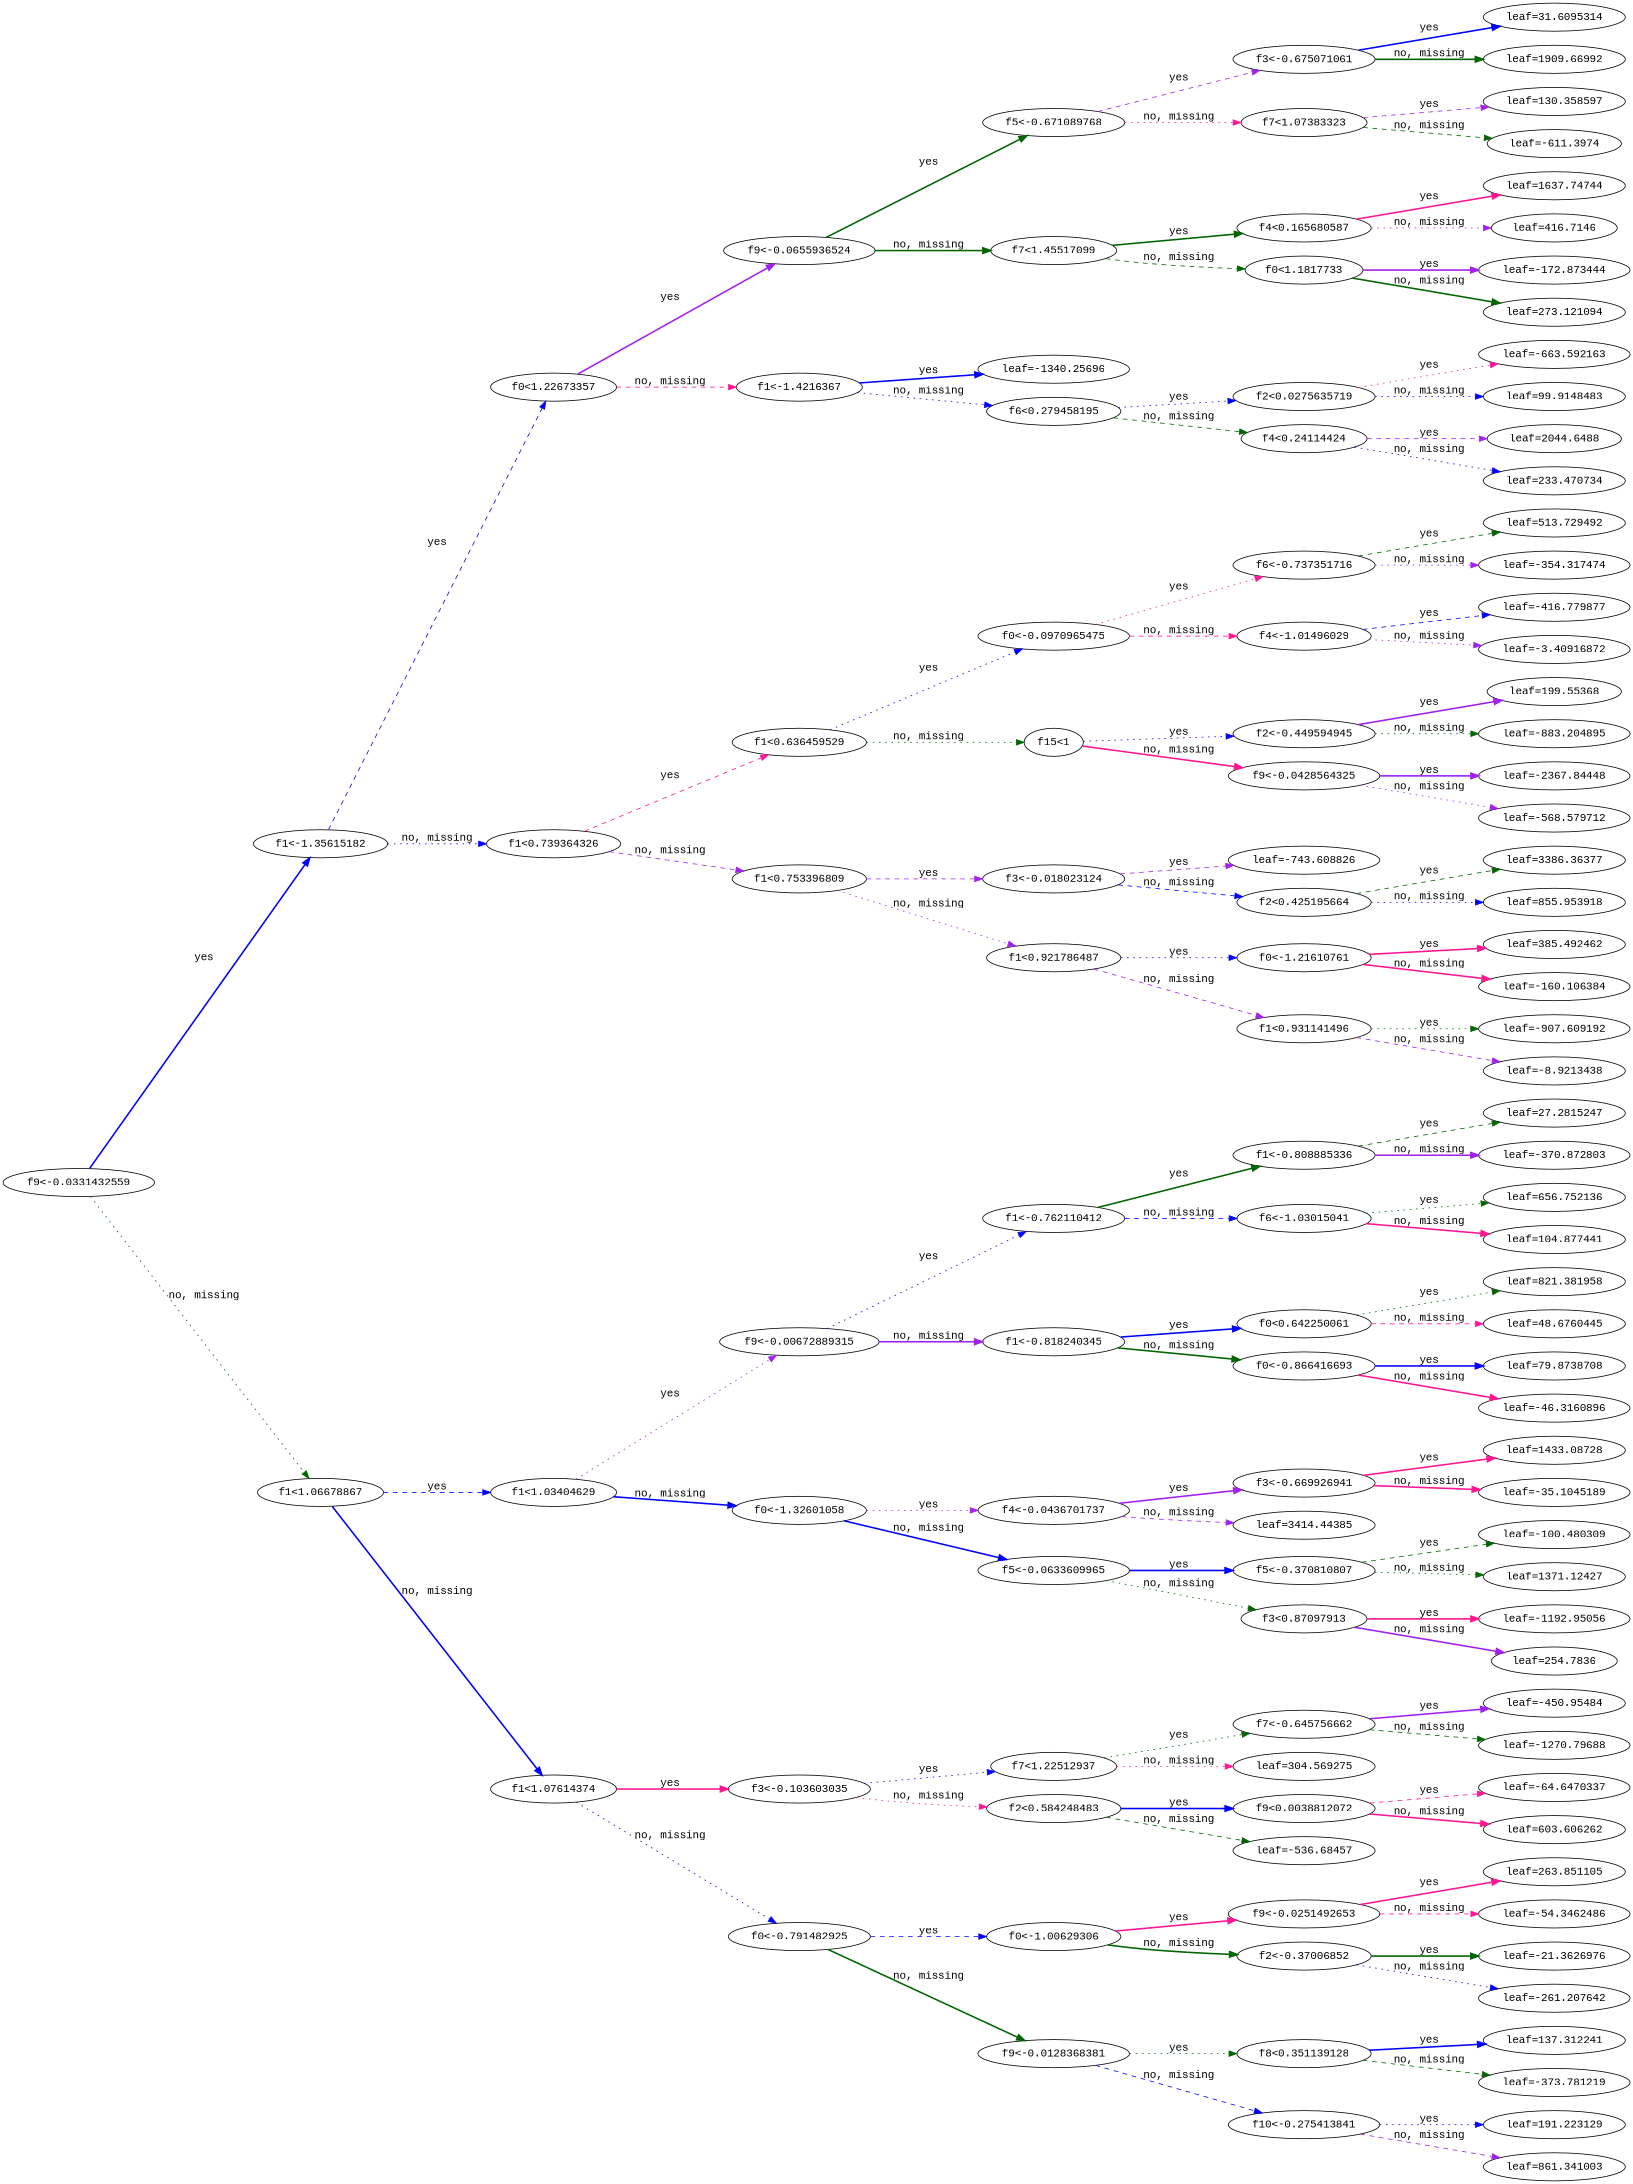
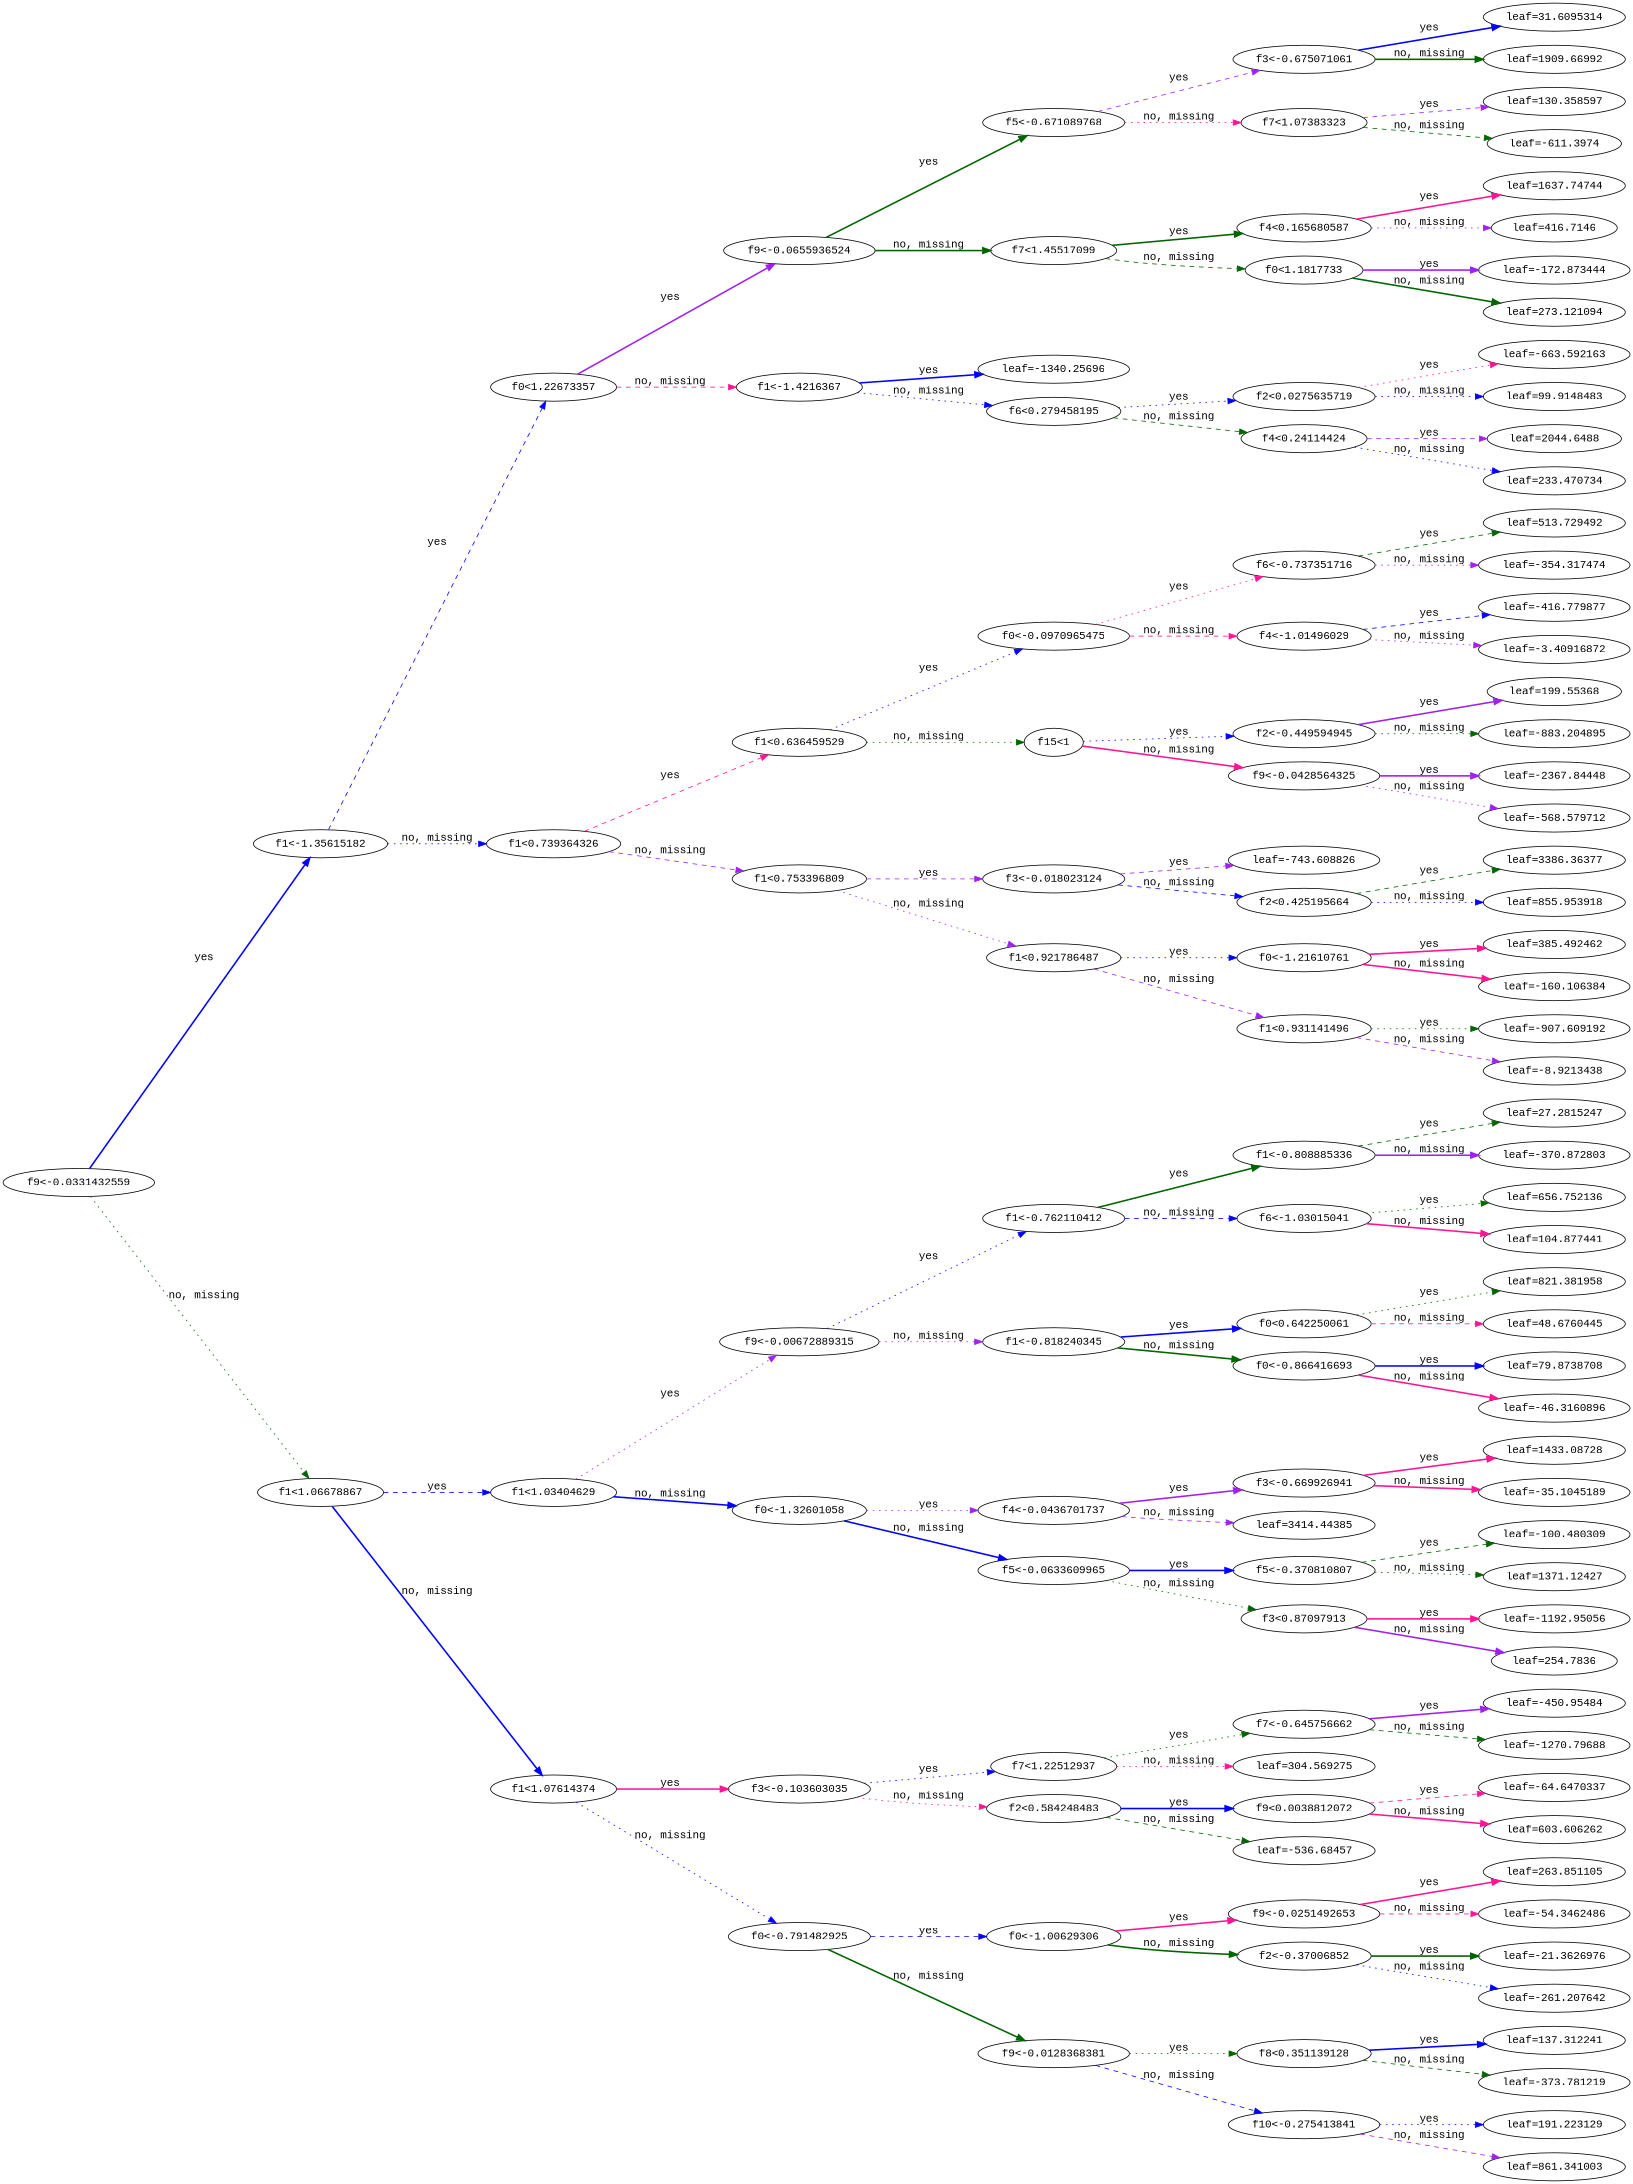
edge "f9<-0.00672889315" -> "f1<-0.818240345": style bold -> dotted
